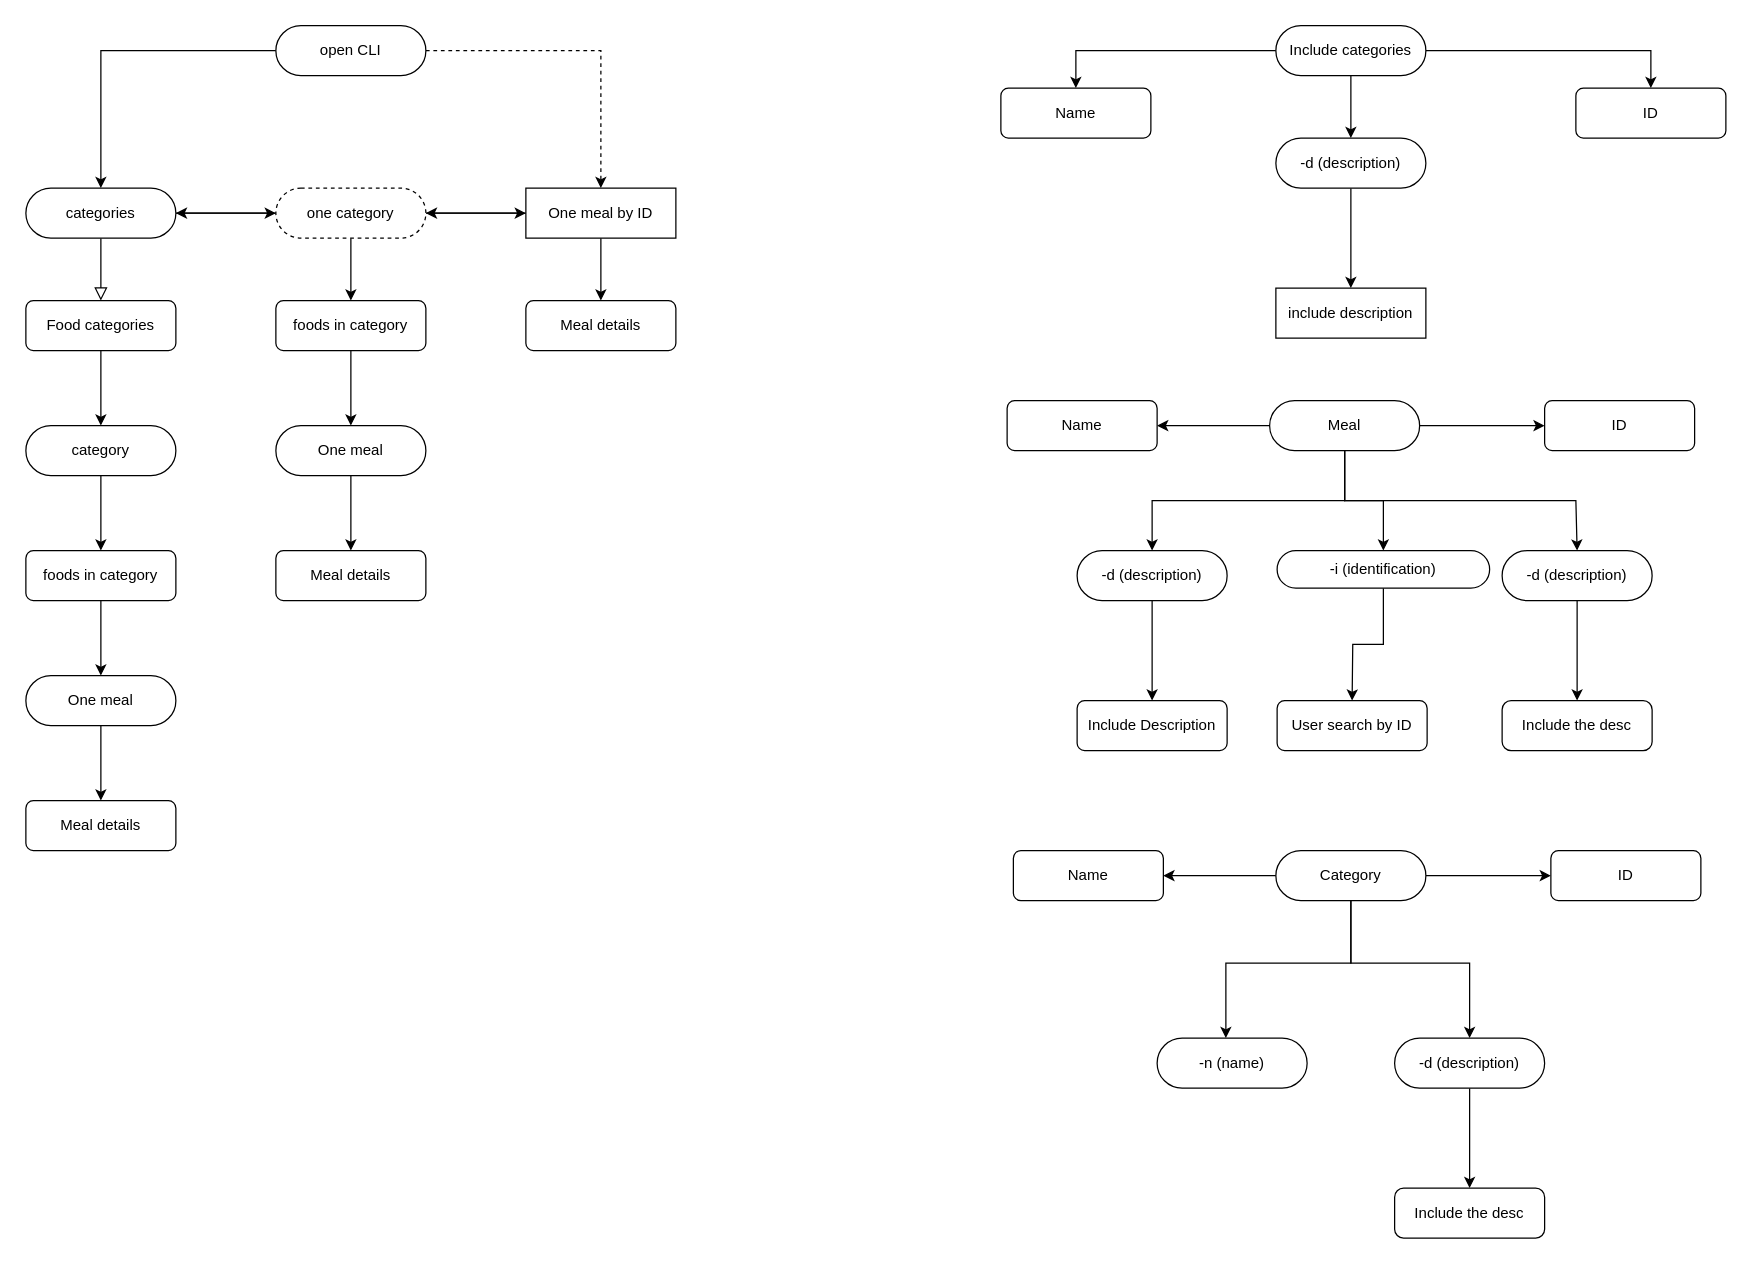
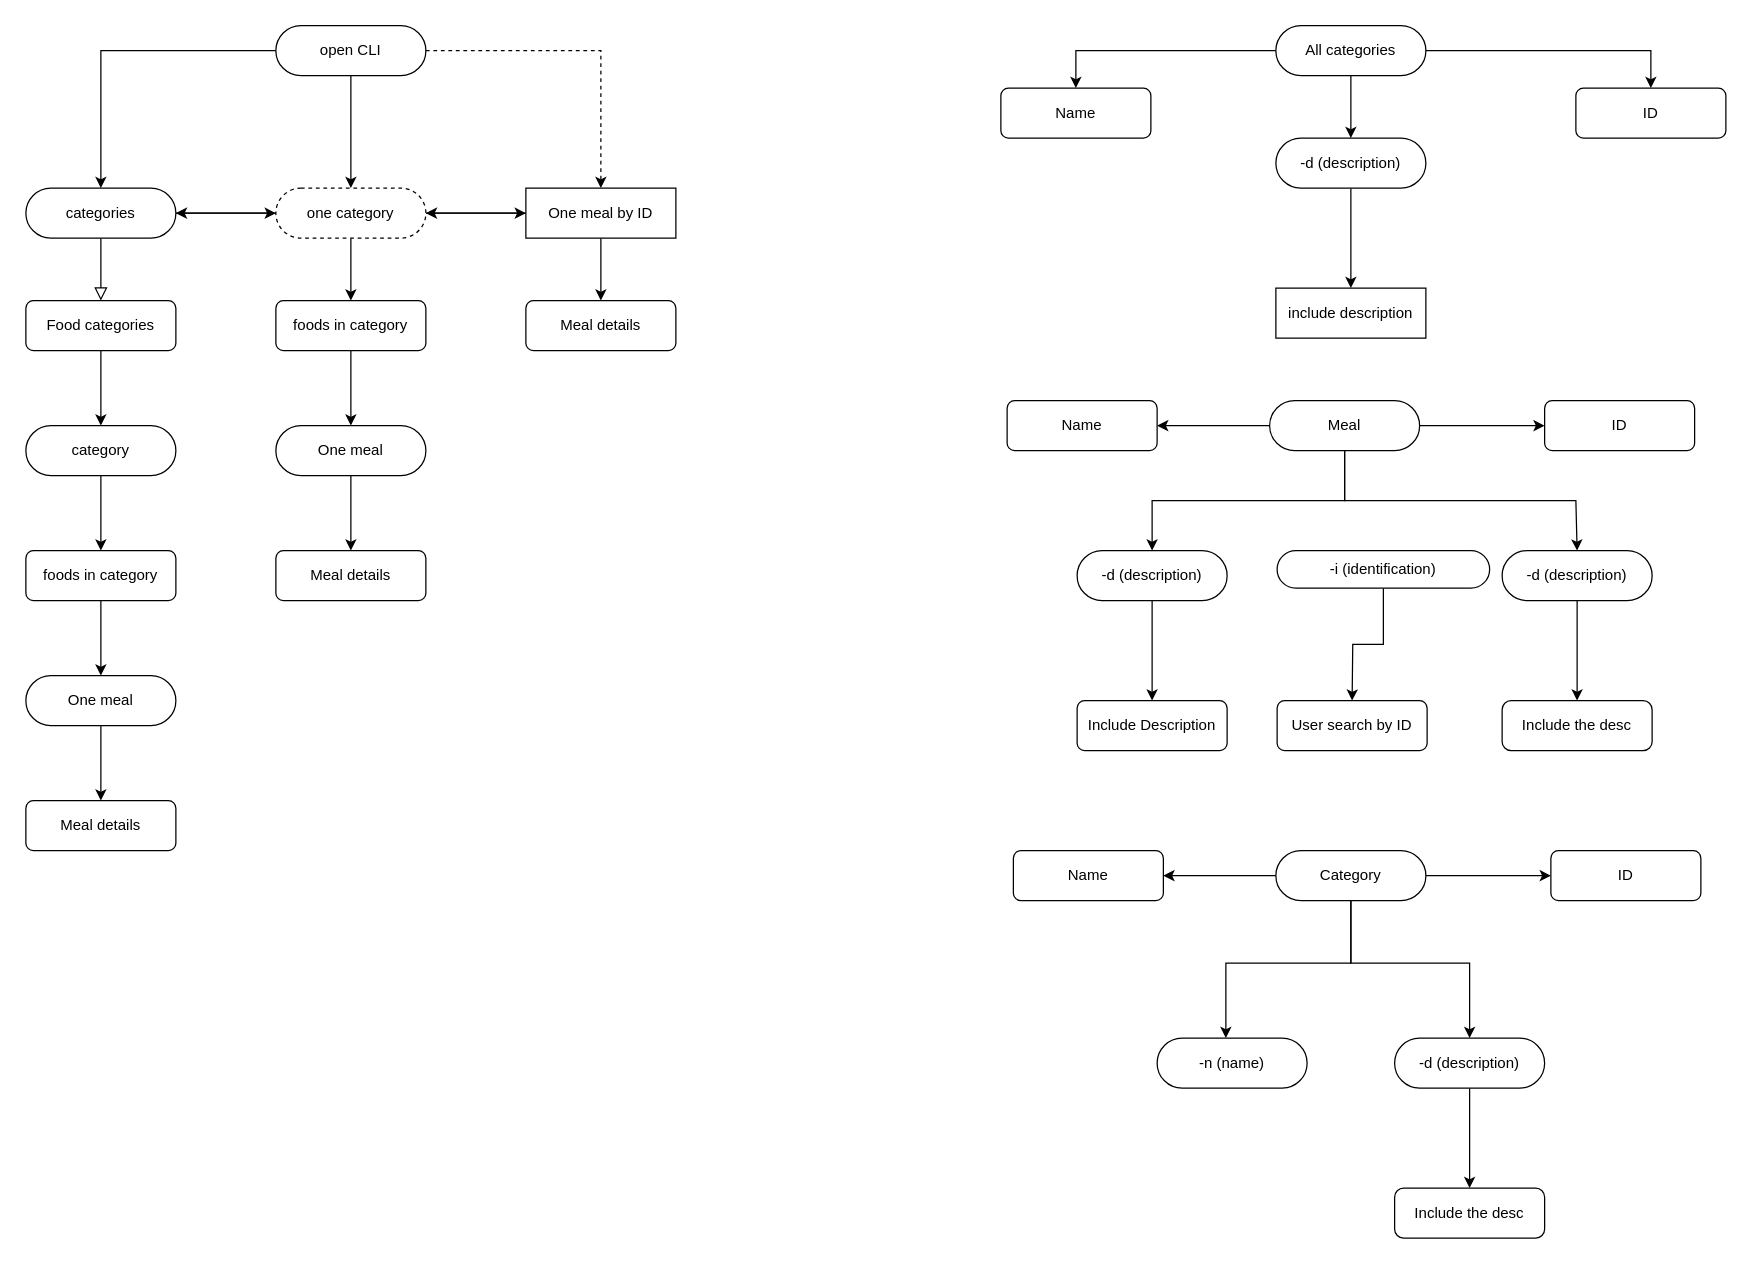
node "Include categories": label "Include categories" -> "All categories"
edge "open CLI" -> "one category": added
edge "Meal" -> "-i (identification)": removed
